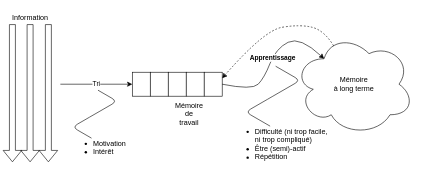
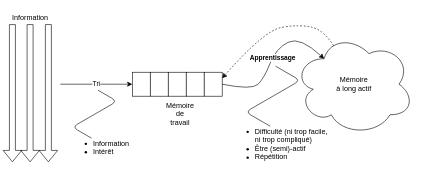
node "Mémoire à long terme": label "Mémoire à long terme" -> "Mémoire à long actif"
node "Mémoire de travail": moved (189, 114) -> (180, 114)
node "Motivation Intérêt": label "Motivation Intérêt" -> "Information Intérêt"
